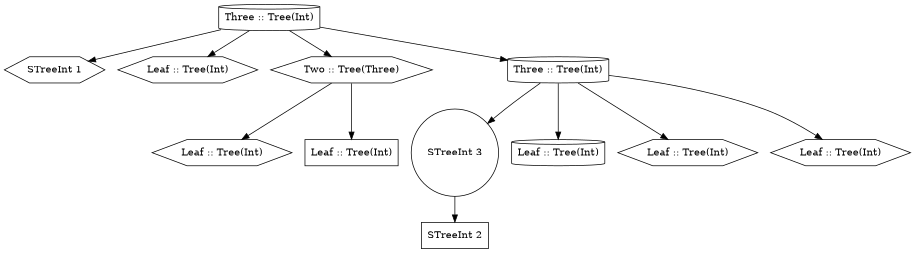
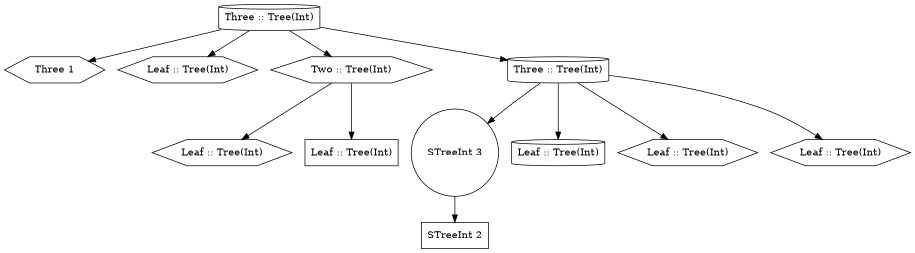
node "STreeInt 1": label "STreeInt 1" -> "Three 1"
node "Two :: Tree(Three)": label "Two :: Tree(Three)" -> "Two :: Tree(Int)"
